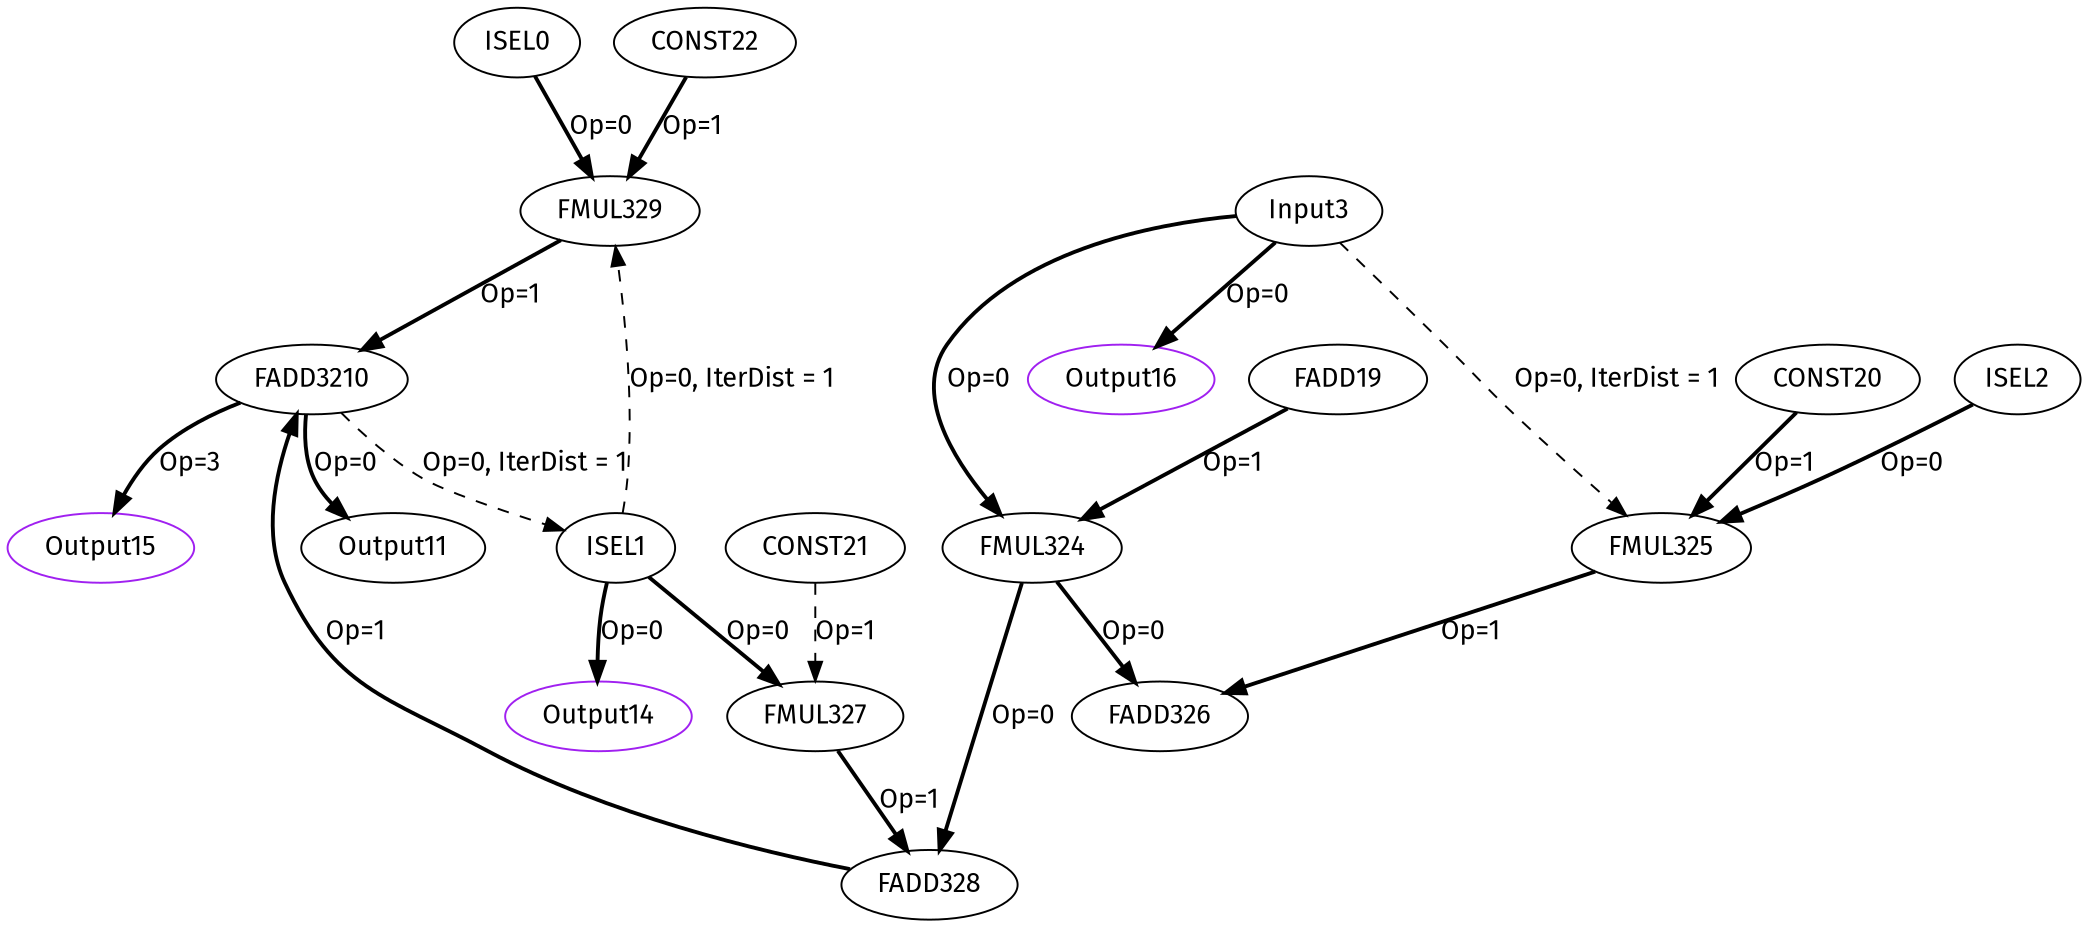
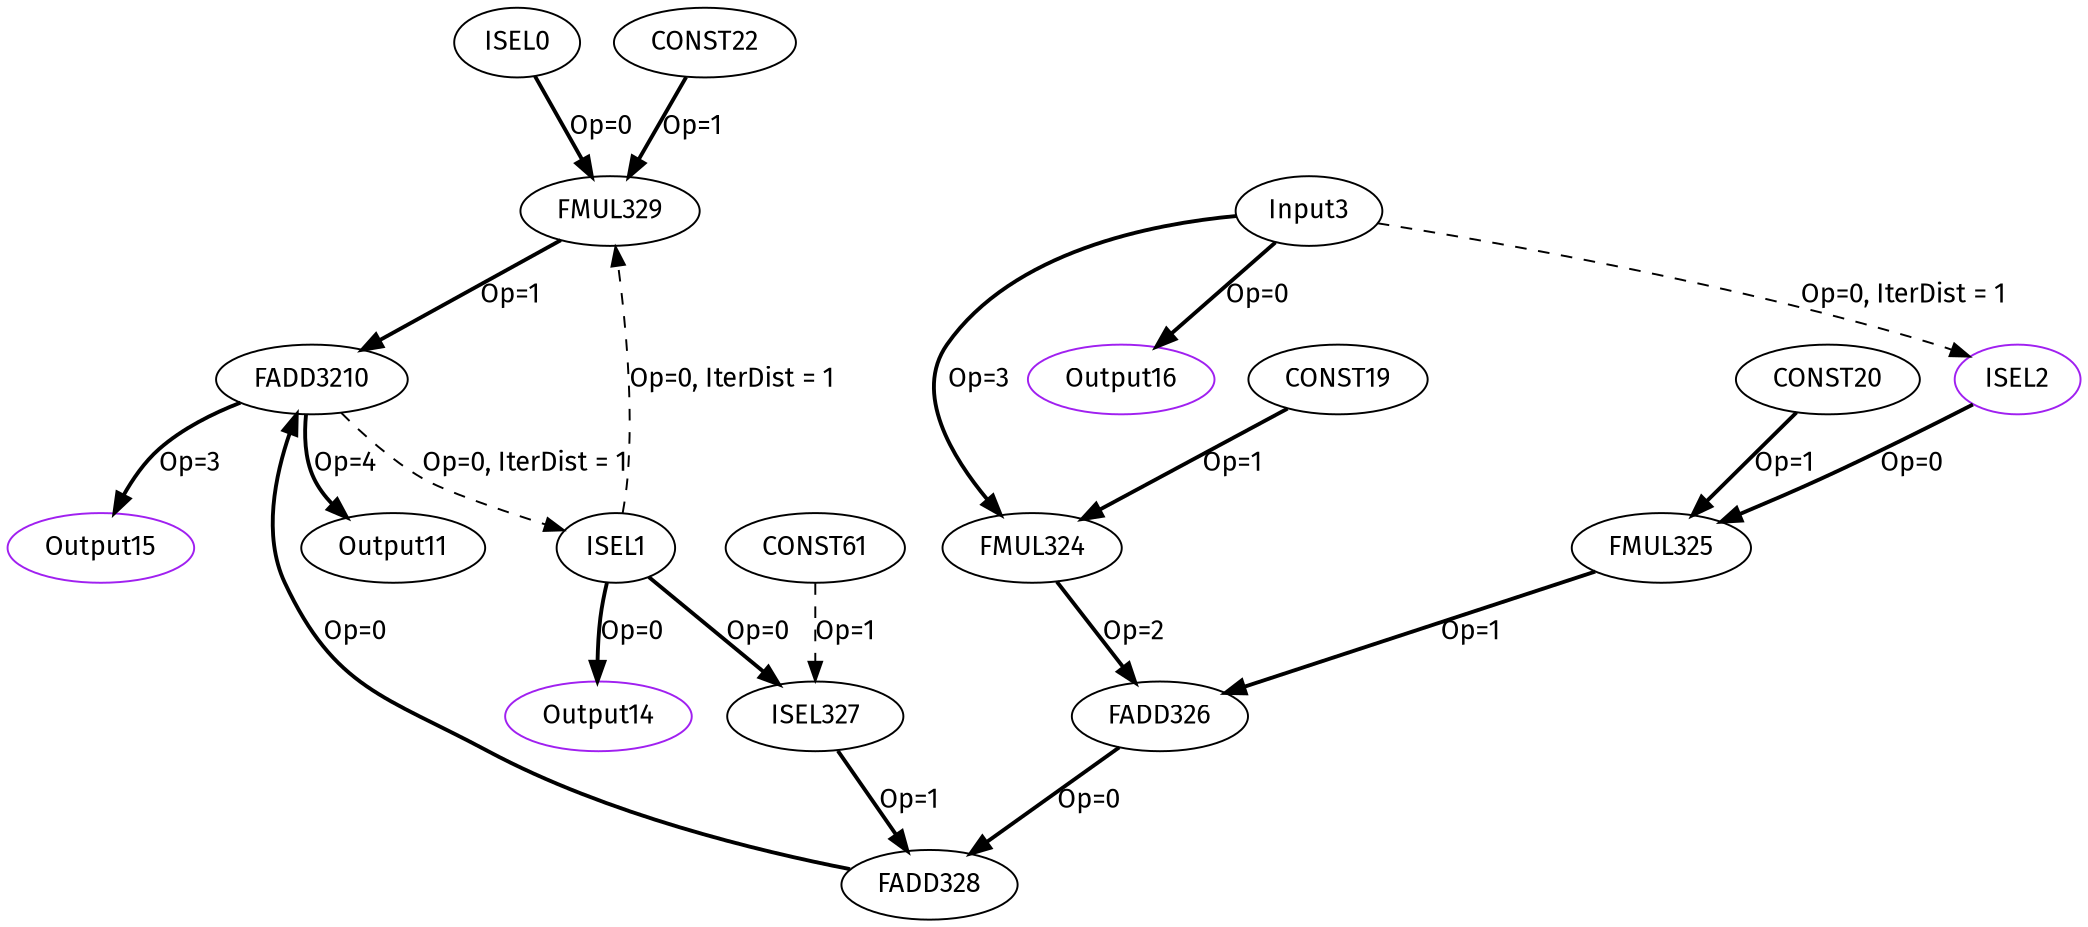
edge "Input3" -> "FMUL325": now "Input3" -> "ISEL2"
edge "Input3" -> "FMUL324": label "Op=0" -> "Op=3"
node "FADD19": label "FADD19" -> "CONST19"
node "ISEL2": color black -> purple
edge "FADD3210" -> "Output11": label "Op=0" -> "Op=4"
node "CONST21": label "CONST21" -> "CONST61"
edge "FADD328" -> "FADD3210": label "Op=1" -> "Op=0"
edge "FMUL324" -> "FADD326": label "Op=0" -> "Op=2"
edge "FMUL324" -> "FADD328": now "FADD326" -> "FADD328"
node "FMUL327": label "FMUL327" -> "ISEL327"
